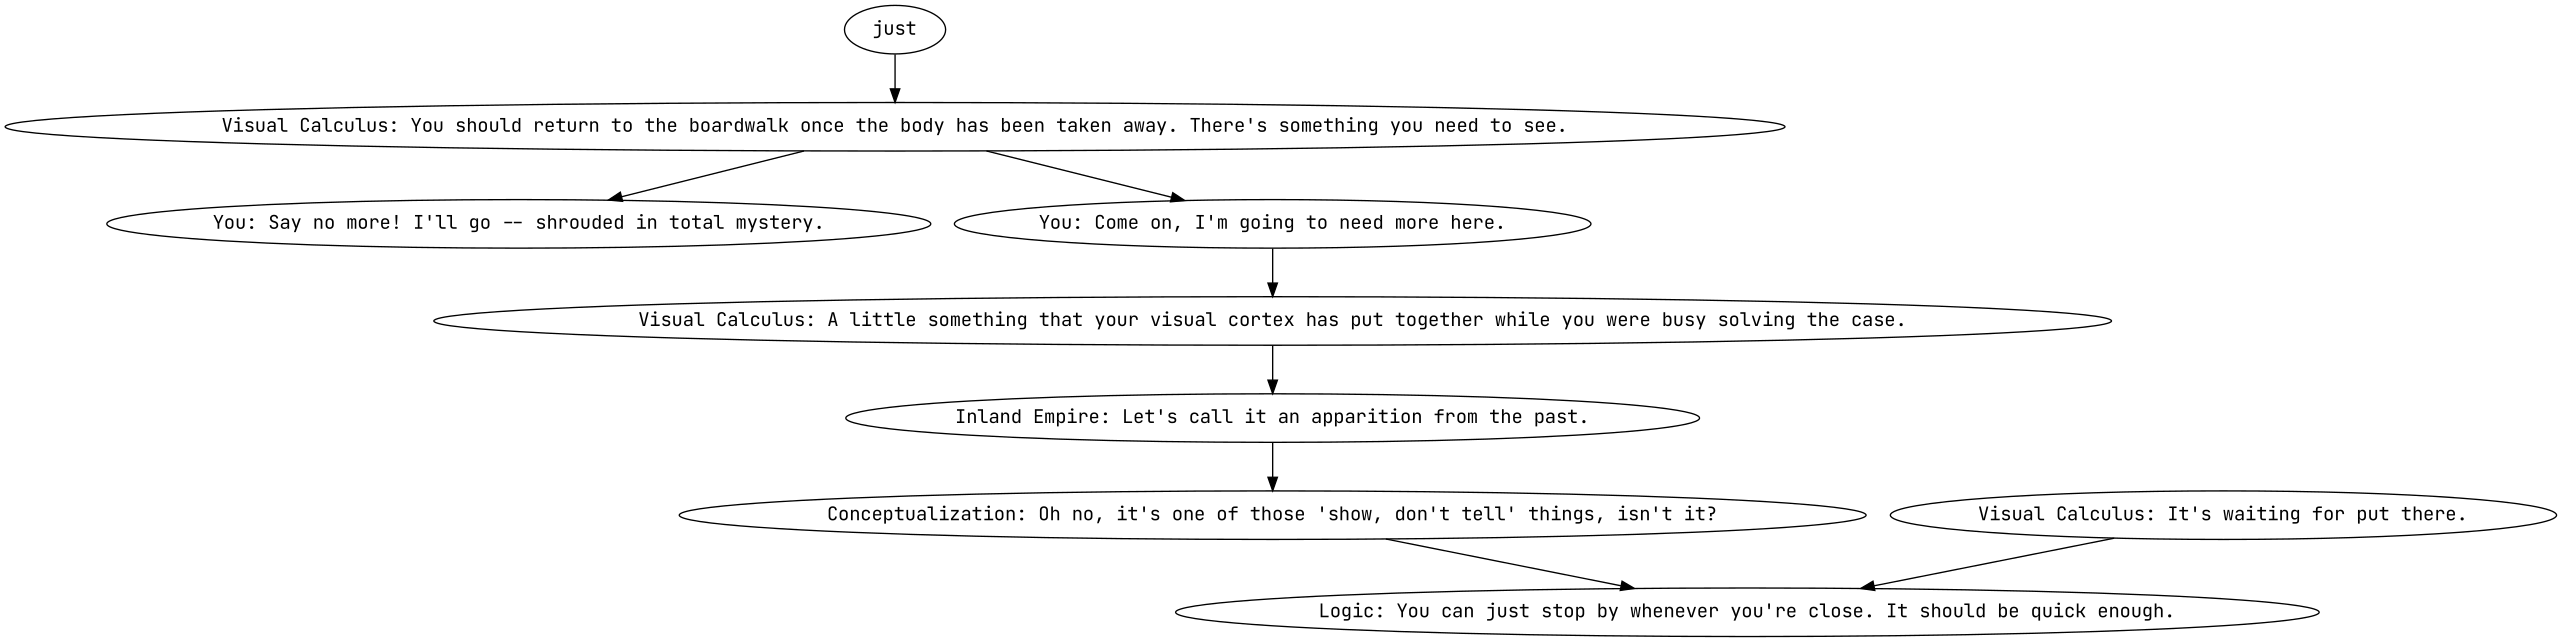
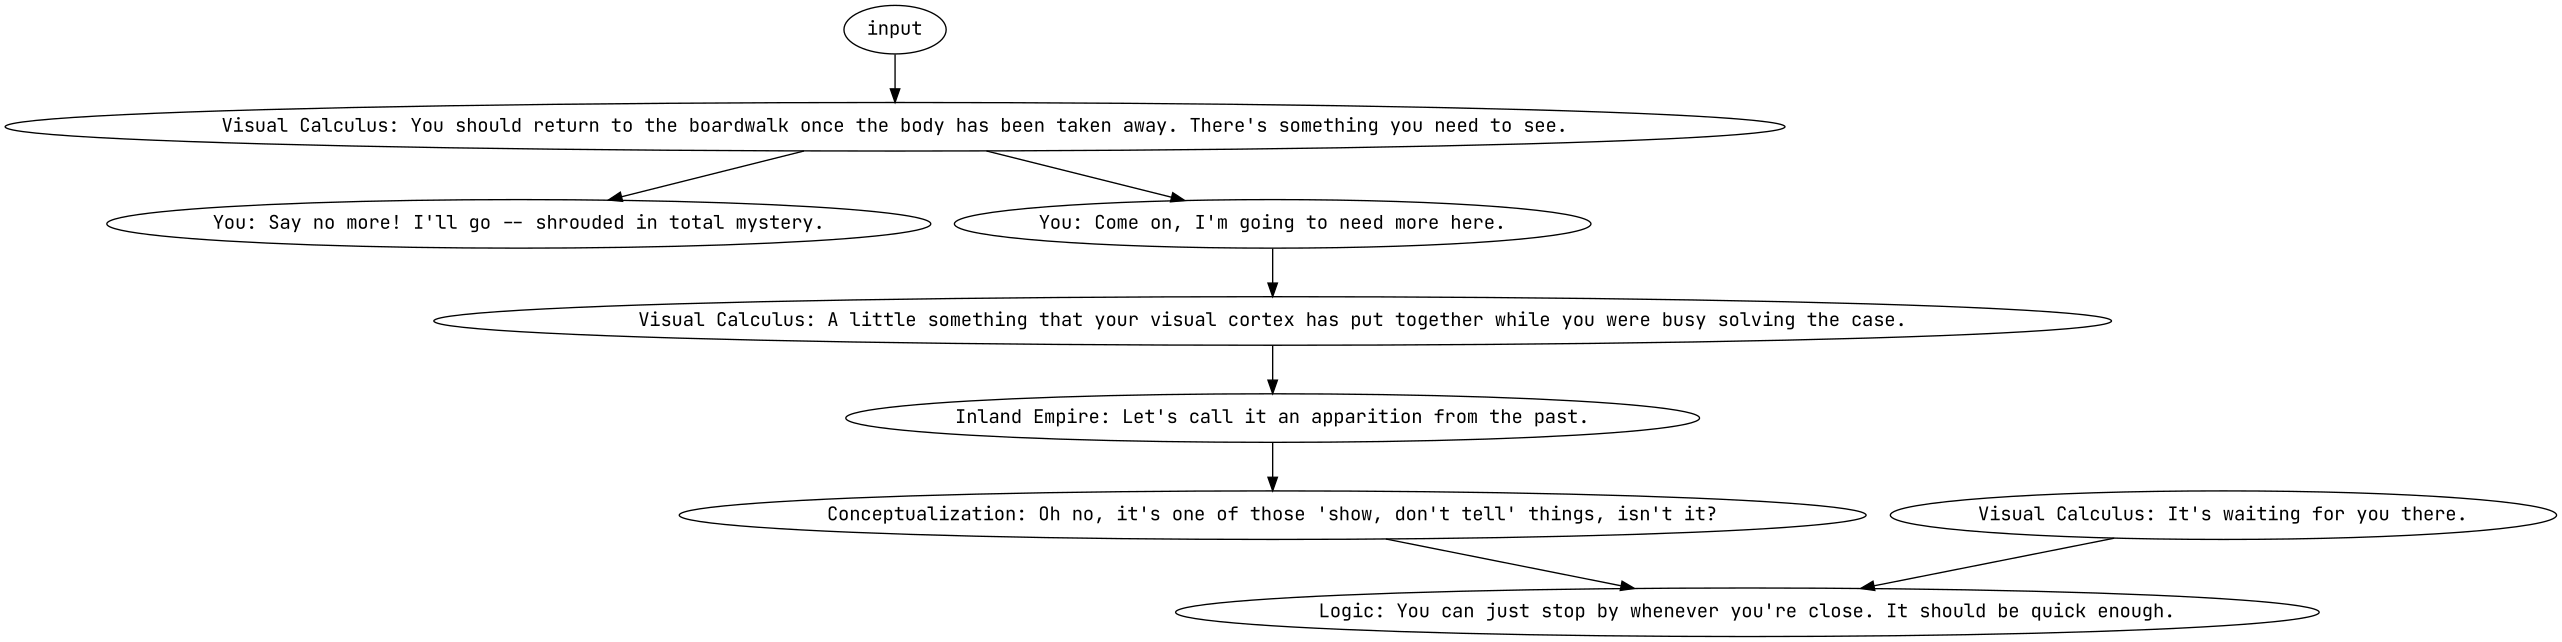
node "just": label "just" -> "input"
node "Visual Calculus: It's waiting for put there.": label "Visual Calculus: It's waiting for put there." -> "Visual Calculus: It's waiting for you there."
